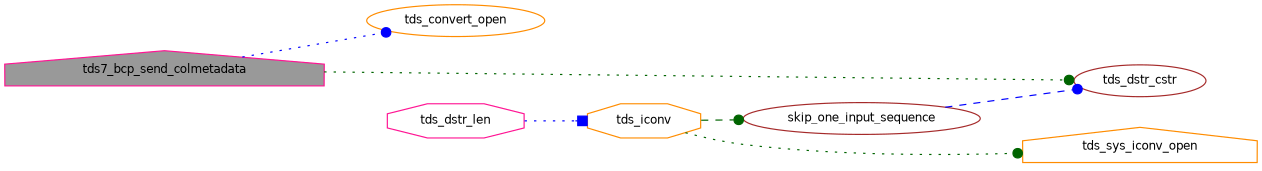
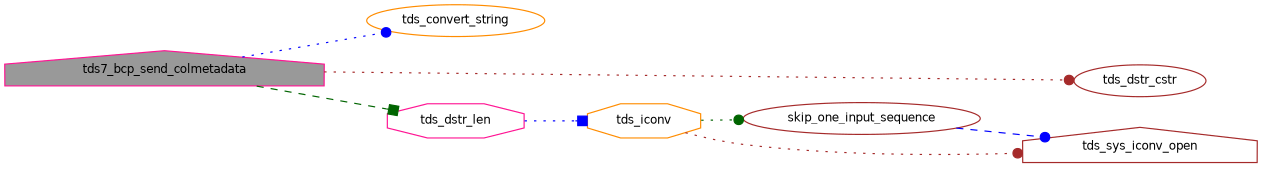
node "tds_convert_open": label "tds_convert_open" -> "tds_convert_string"
edge "tds7_bcp_send_colmetadata" -> "tds_dstr_cstr": color darkgreen -> brown
edge "tds7_bcp_send_colmetadata" -> "tds_dstr_len": added
edge "skip_one_input_sequence" -> "tds_dstr_cstr": now "skip_one_input_sequence" -> "tds_sys_iconv_open"
edge "tds_iconv" -> "skip_one_input_sequence": style dashed -> dotted
node "tds_sys_iconv_open": color darkorange -> brown
edge "tds_iconv" -> "tds_sys_iconv_open": color darkgreen -> brown
